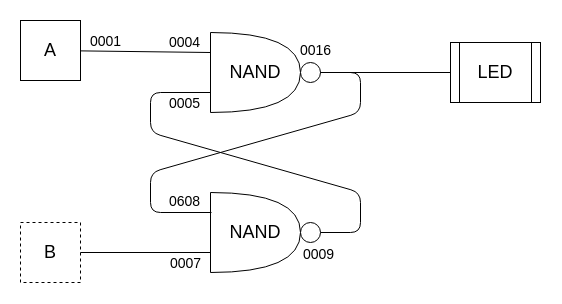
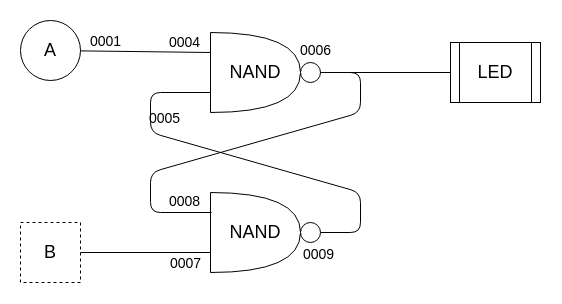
node "A": shape rectangle -> ellipse
node "0016": label "0016" -> "0006"
node "0005": moved (185, 104) -> (165, 119)
node "0608": label "0608" -> "0008"
